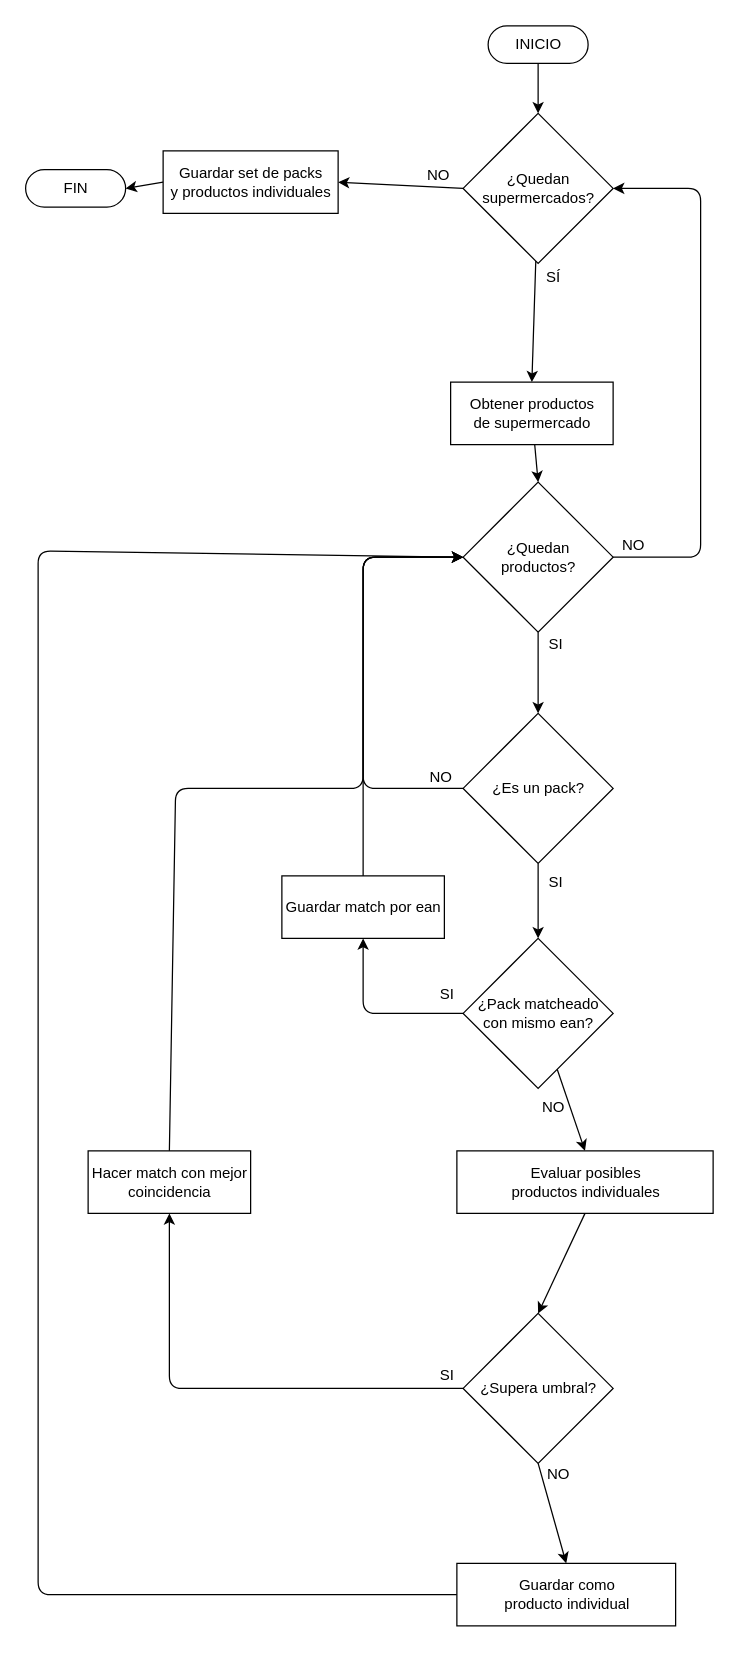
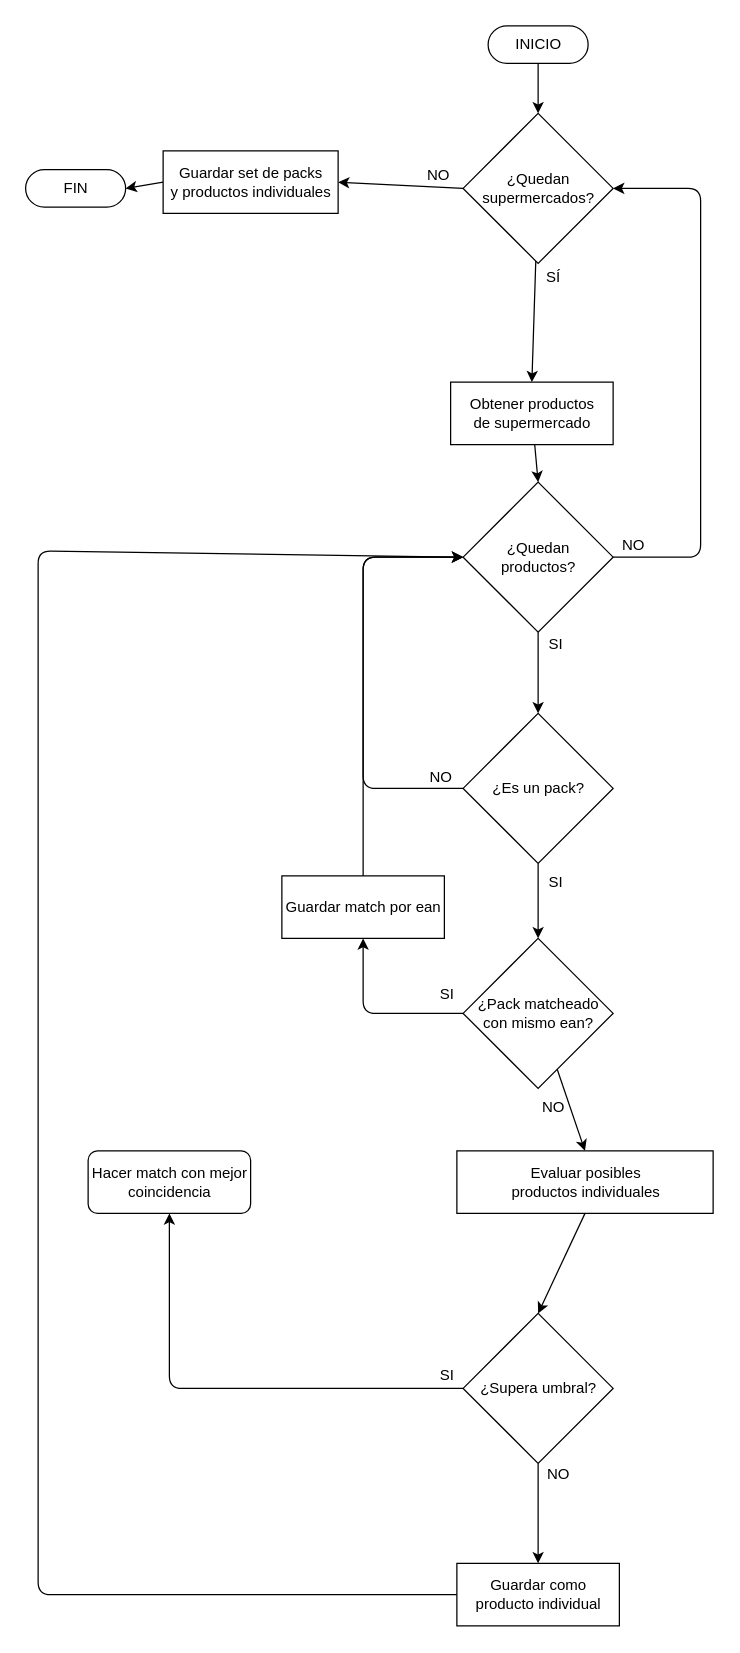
edge "Hacer match con mejor coincidencia" -> "¿Quedan productos?": removed
node "Hacer match con mejor coincidencia": shape rectangle -> rounded rectangle
node "Guardar como producto individual": size 219x63 -> 163x63
